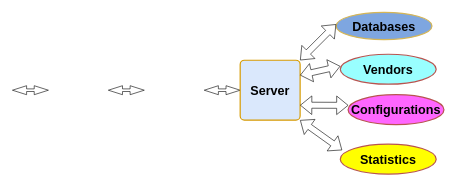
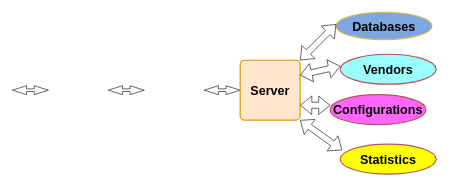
node "Server": fillcolor #dae8fc -> #ffe6cc
node "Configurations": moved (396, 110) -> (378, 110)
